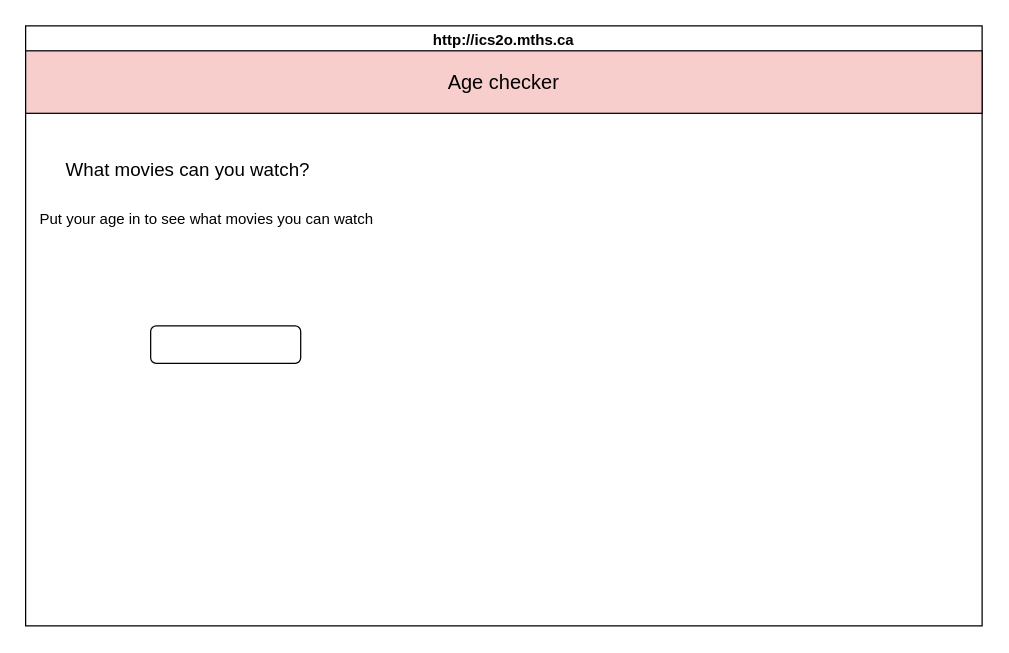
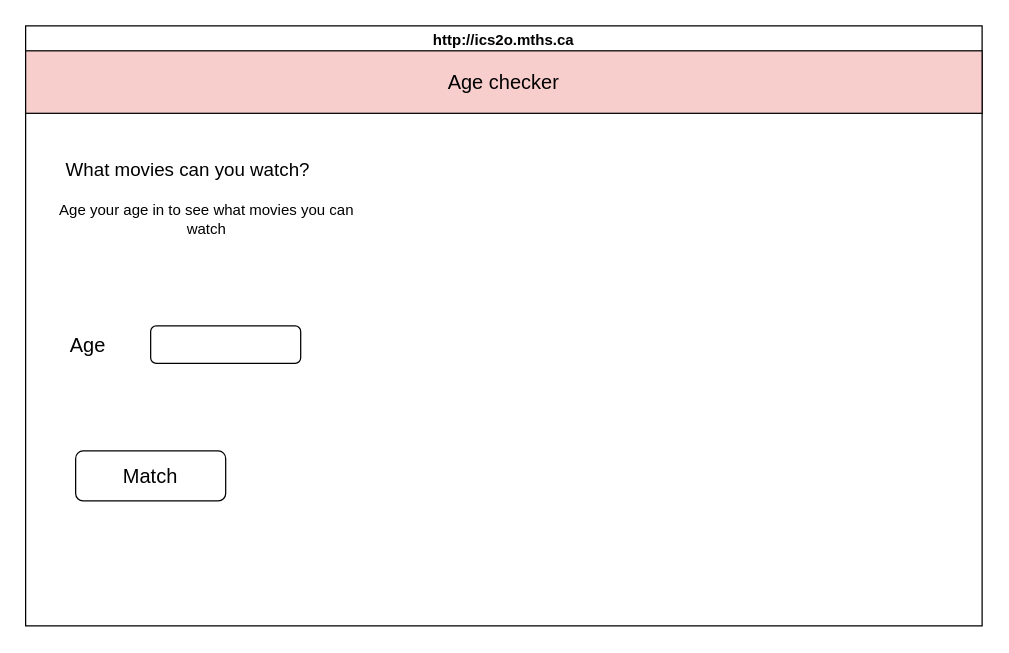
node "Put your age in to see what movies you can watch": label "Put your age in to see what movies you can watch" -> "Age your age in to see what movies you can watch"
node "Age": added
node "Match": added
